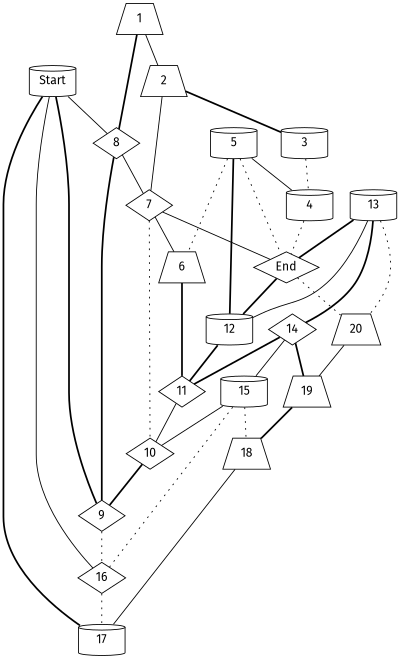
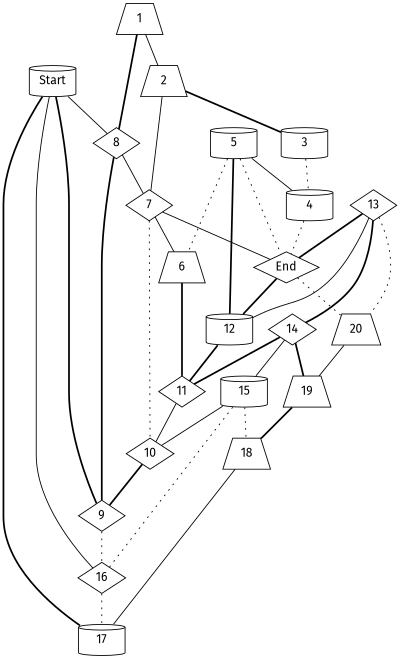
node "13": shape cylinder -> diamond
